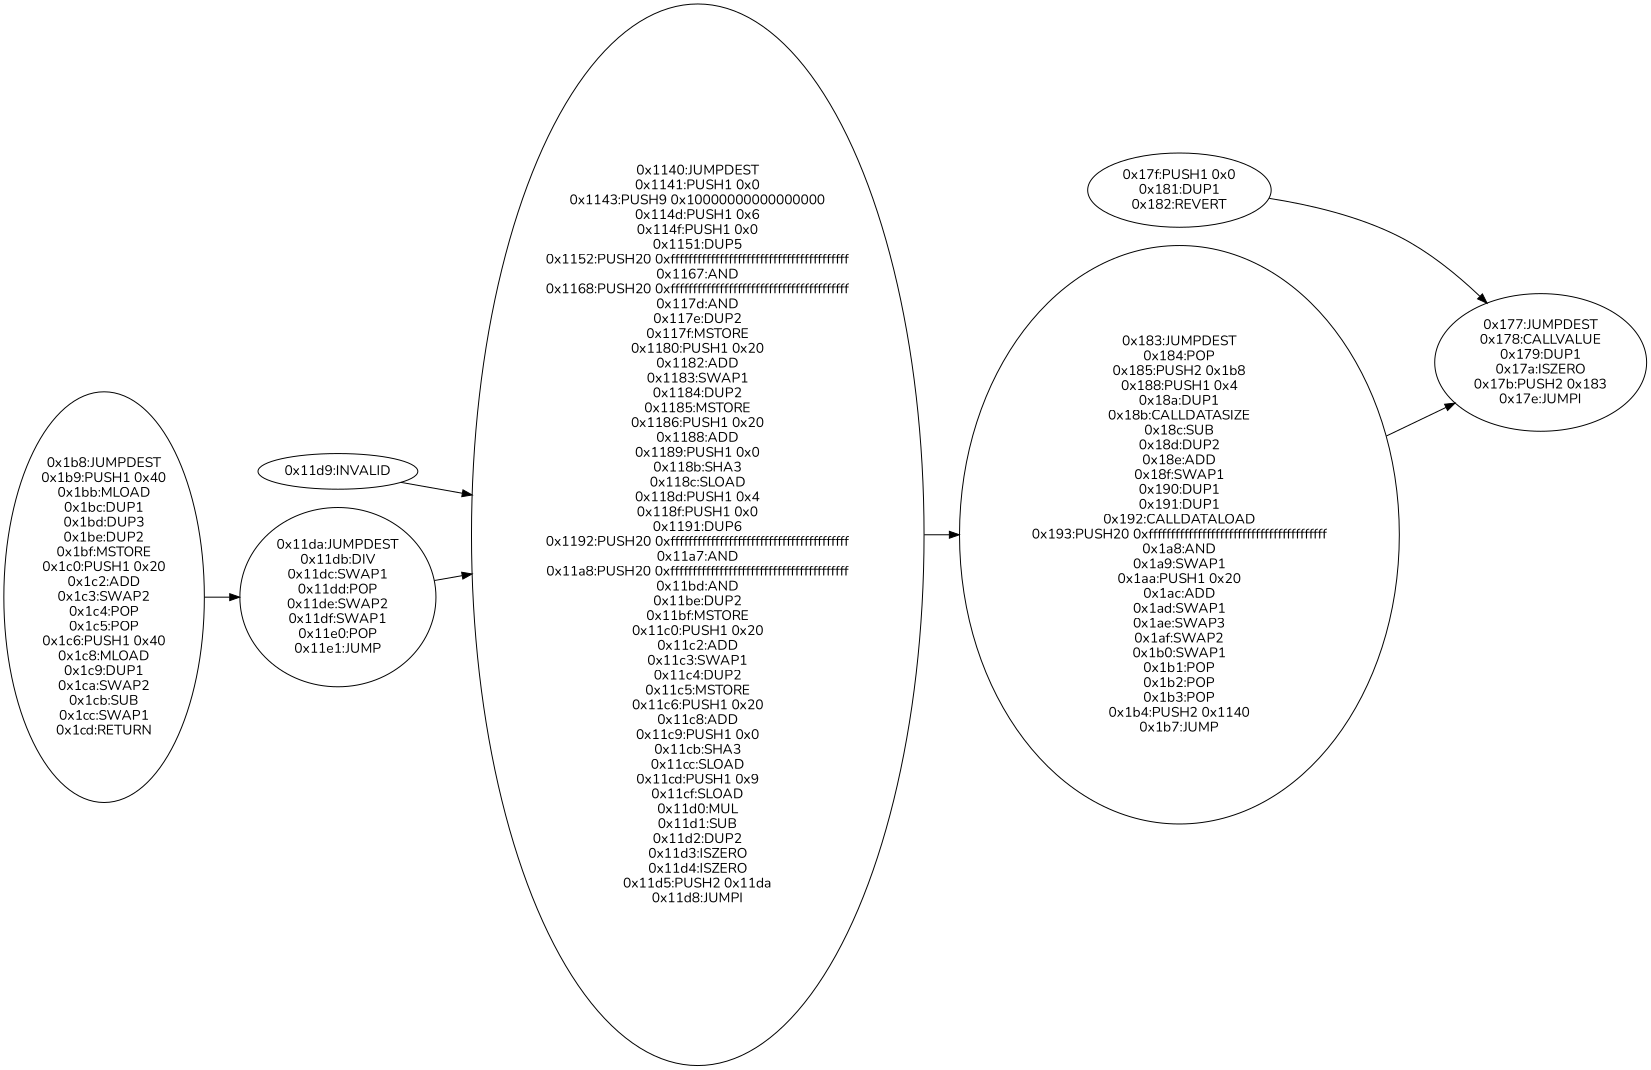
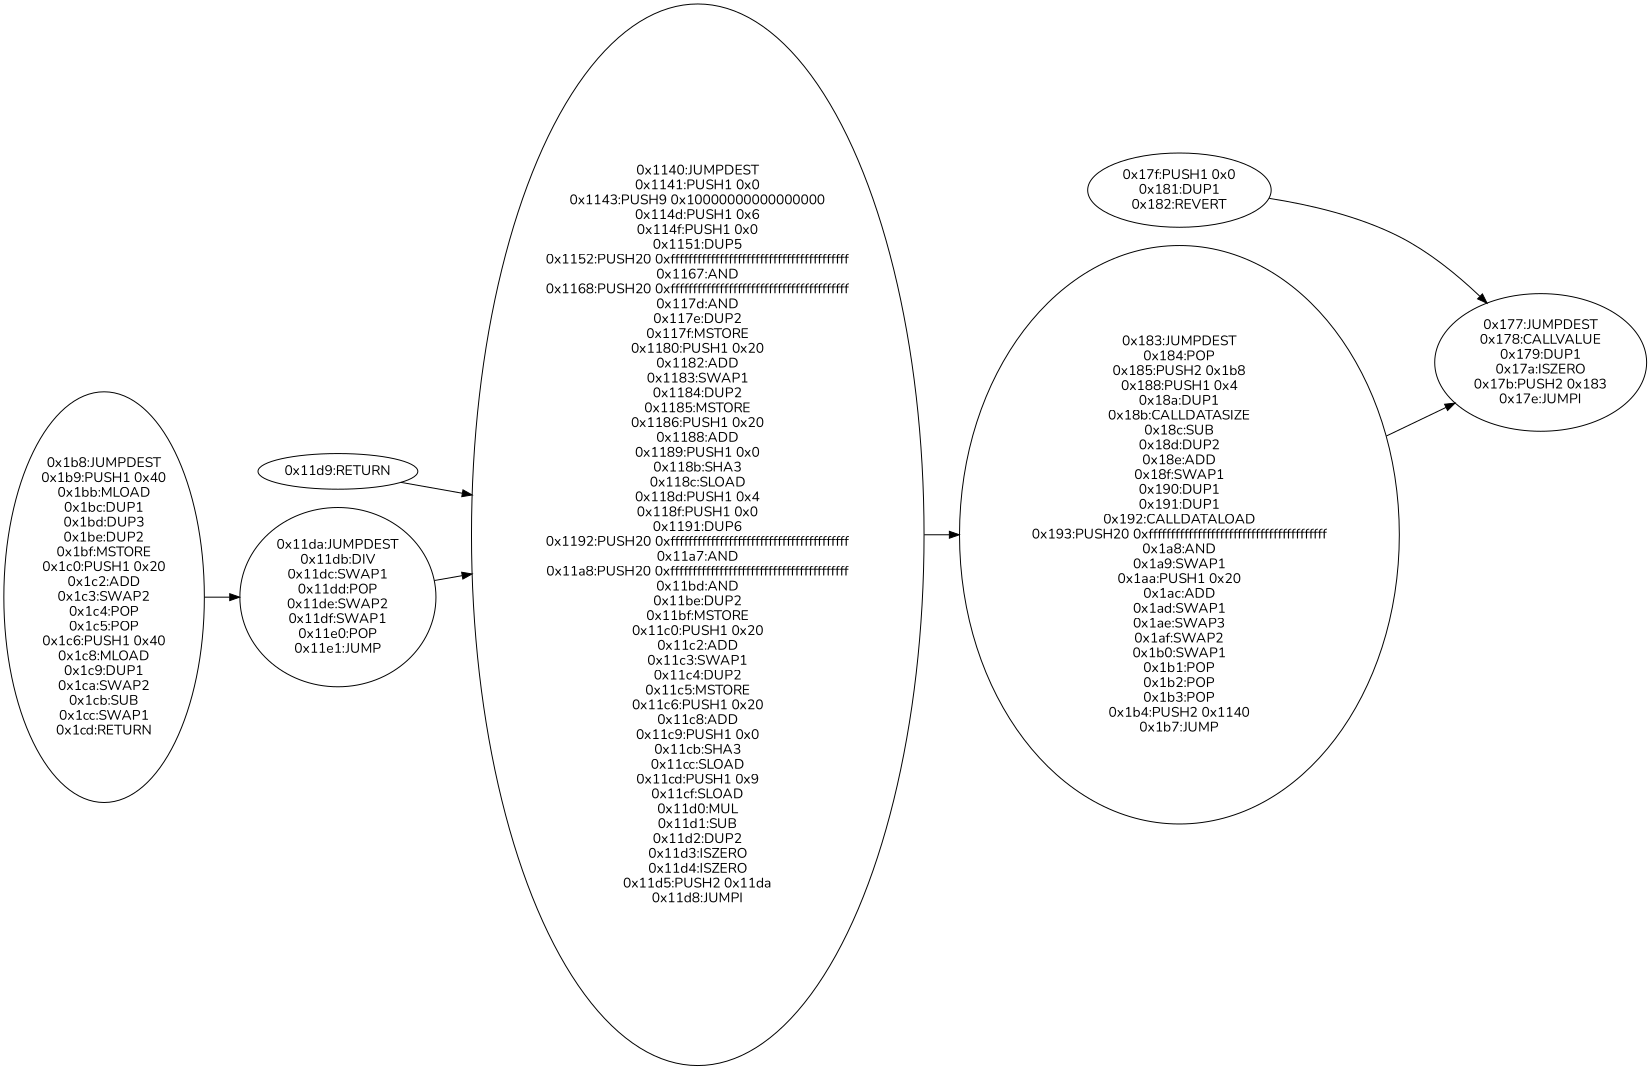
node "0x11d9:INVALID": label "0x11d9:INVALID" -> "0x11d9:RETURN"
